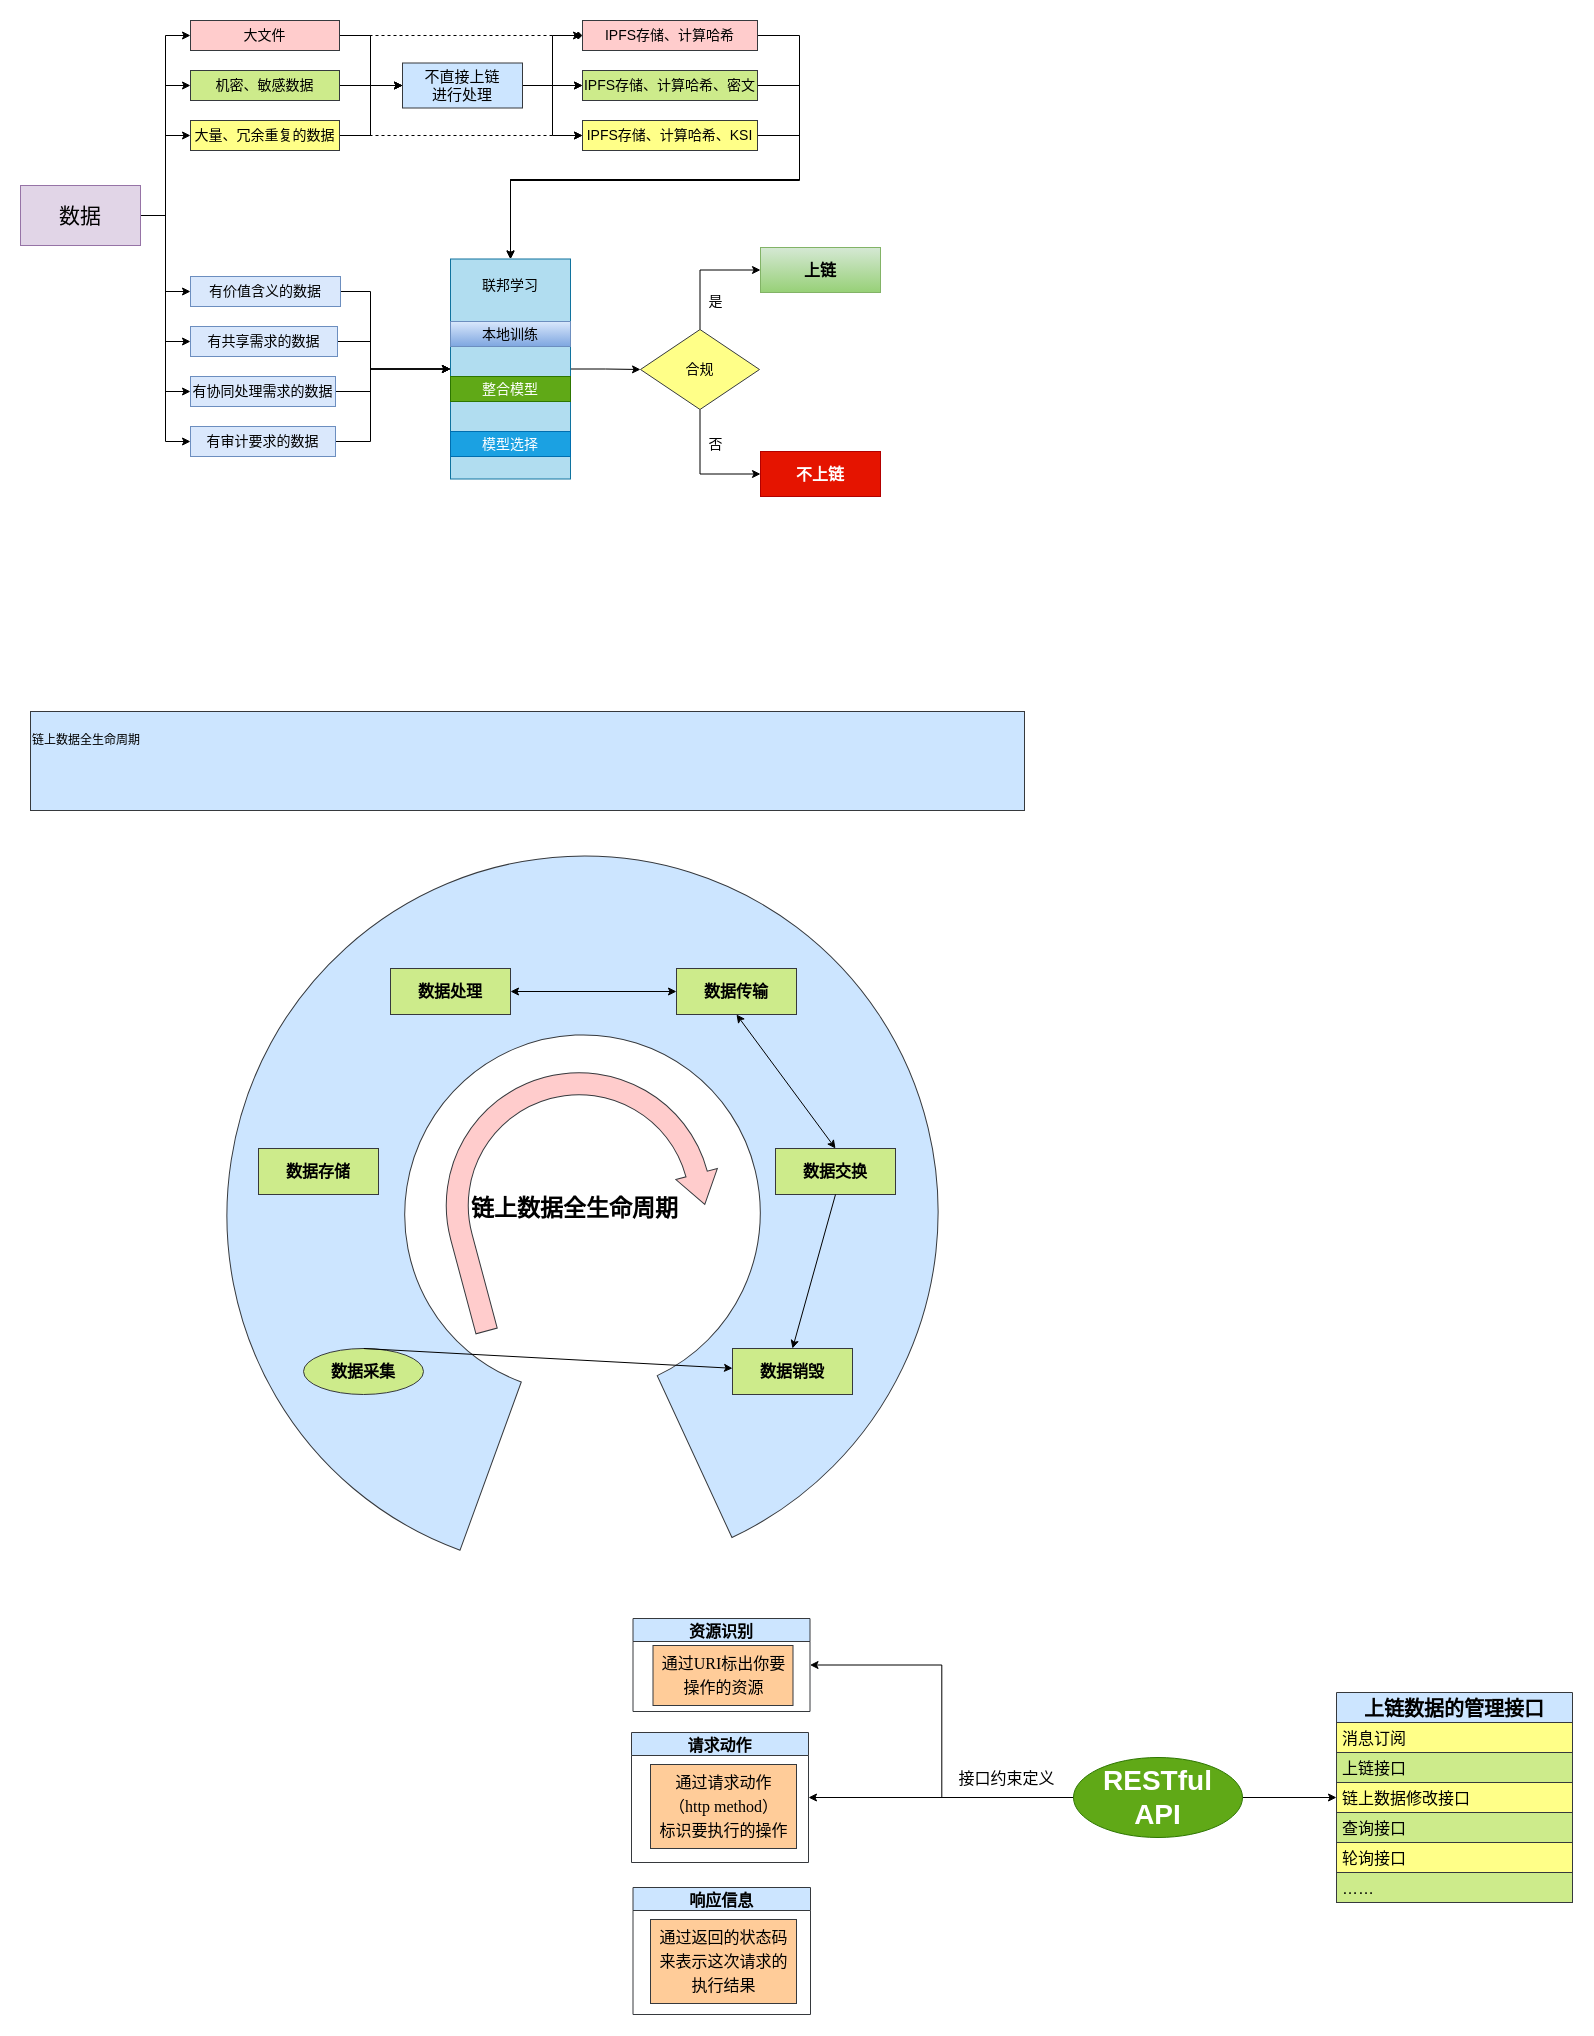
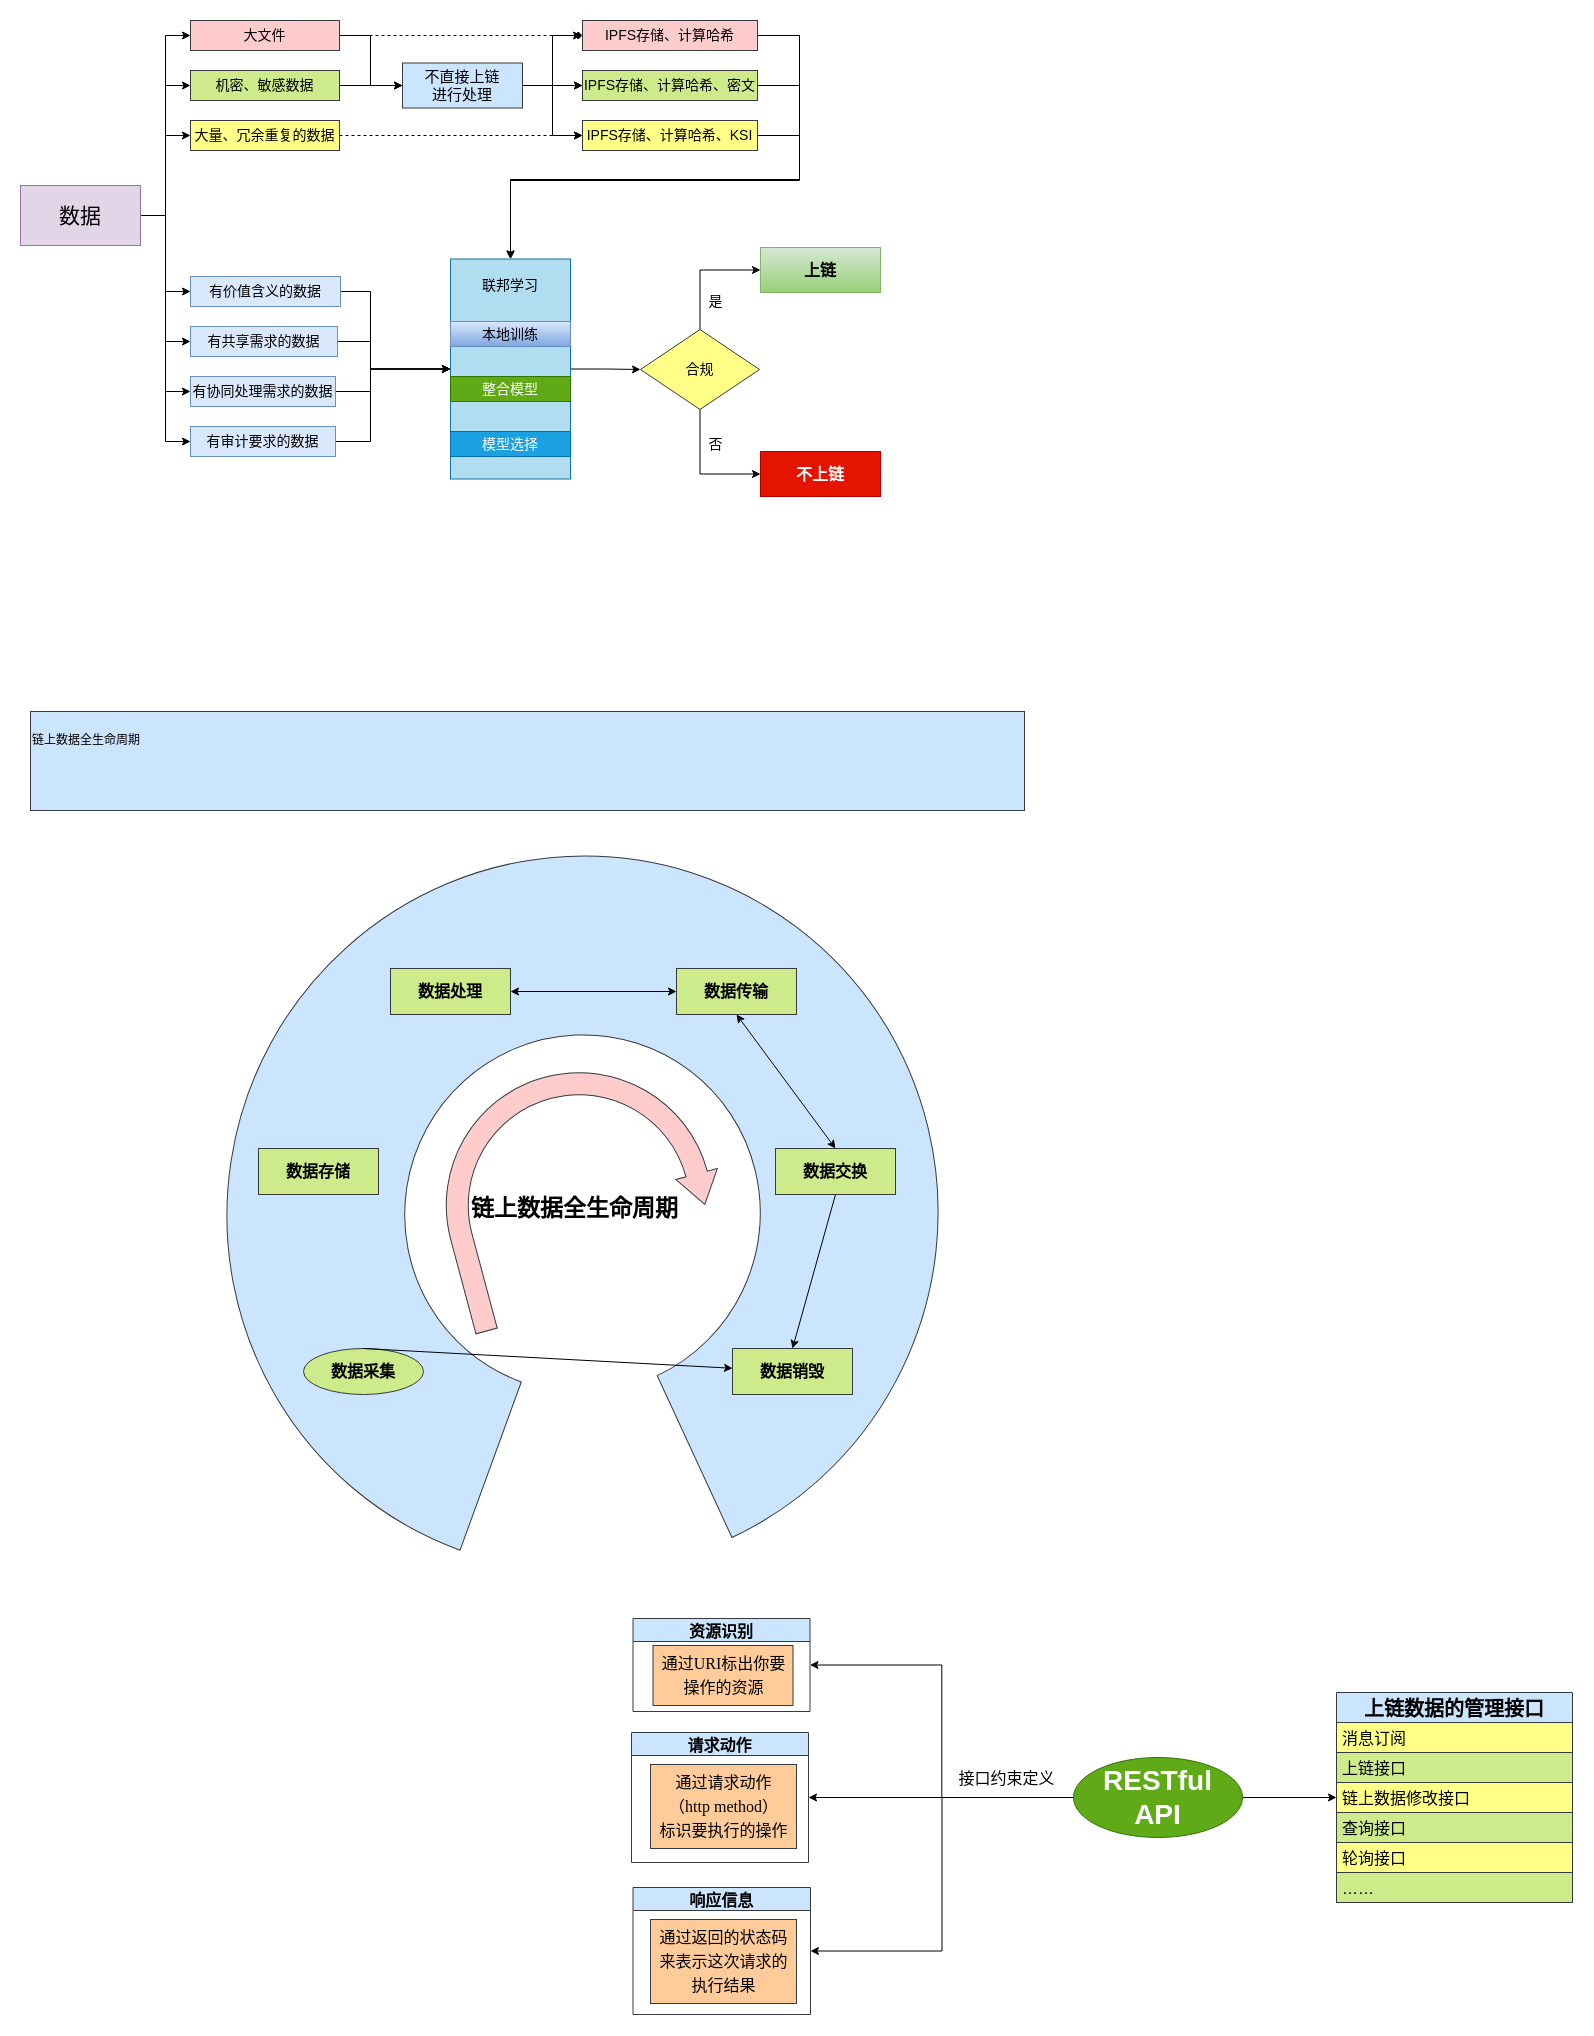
edge "大量、冗余重复的数据" -> "不直接上链 进行处理": removed
edge "RESTful API" -> "响应信息": added
